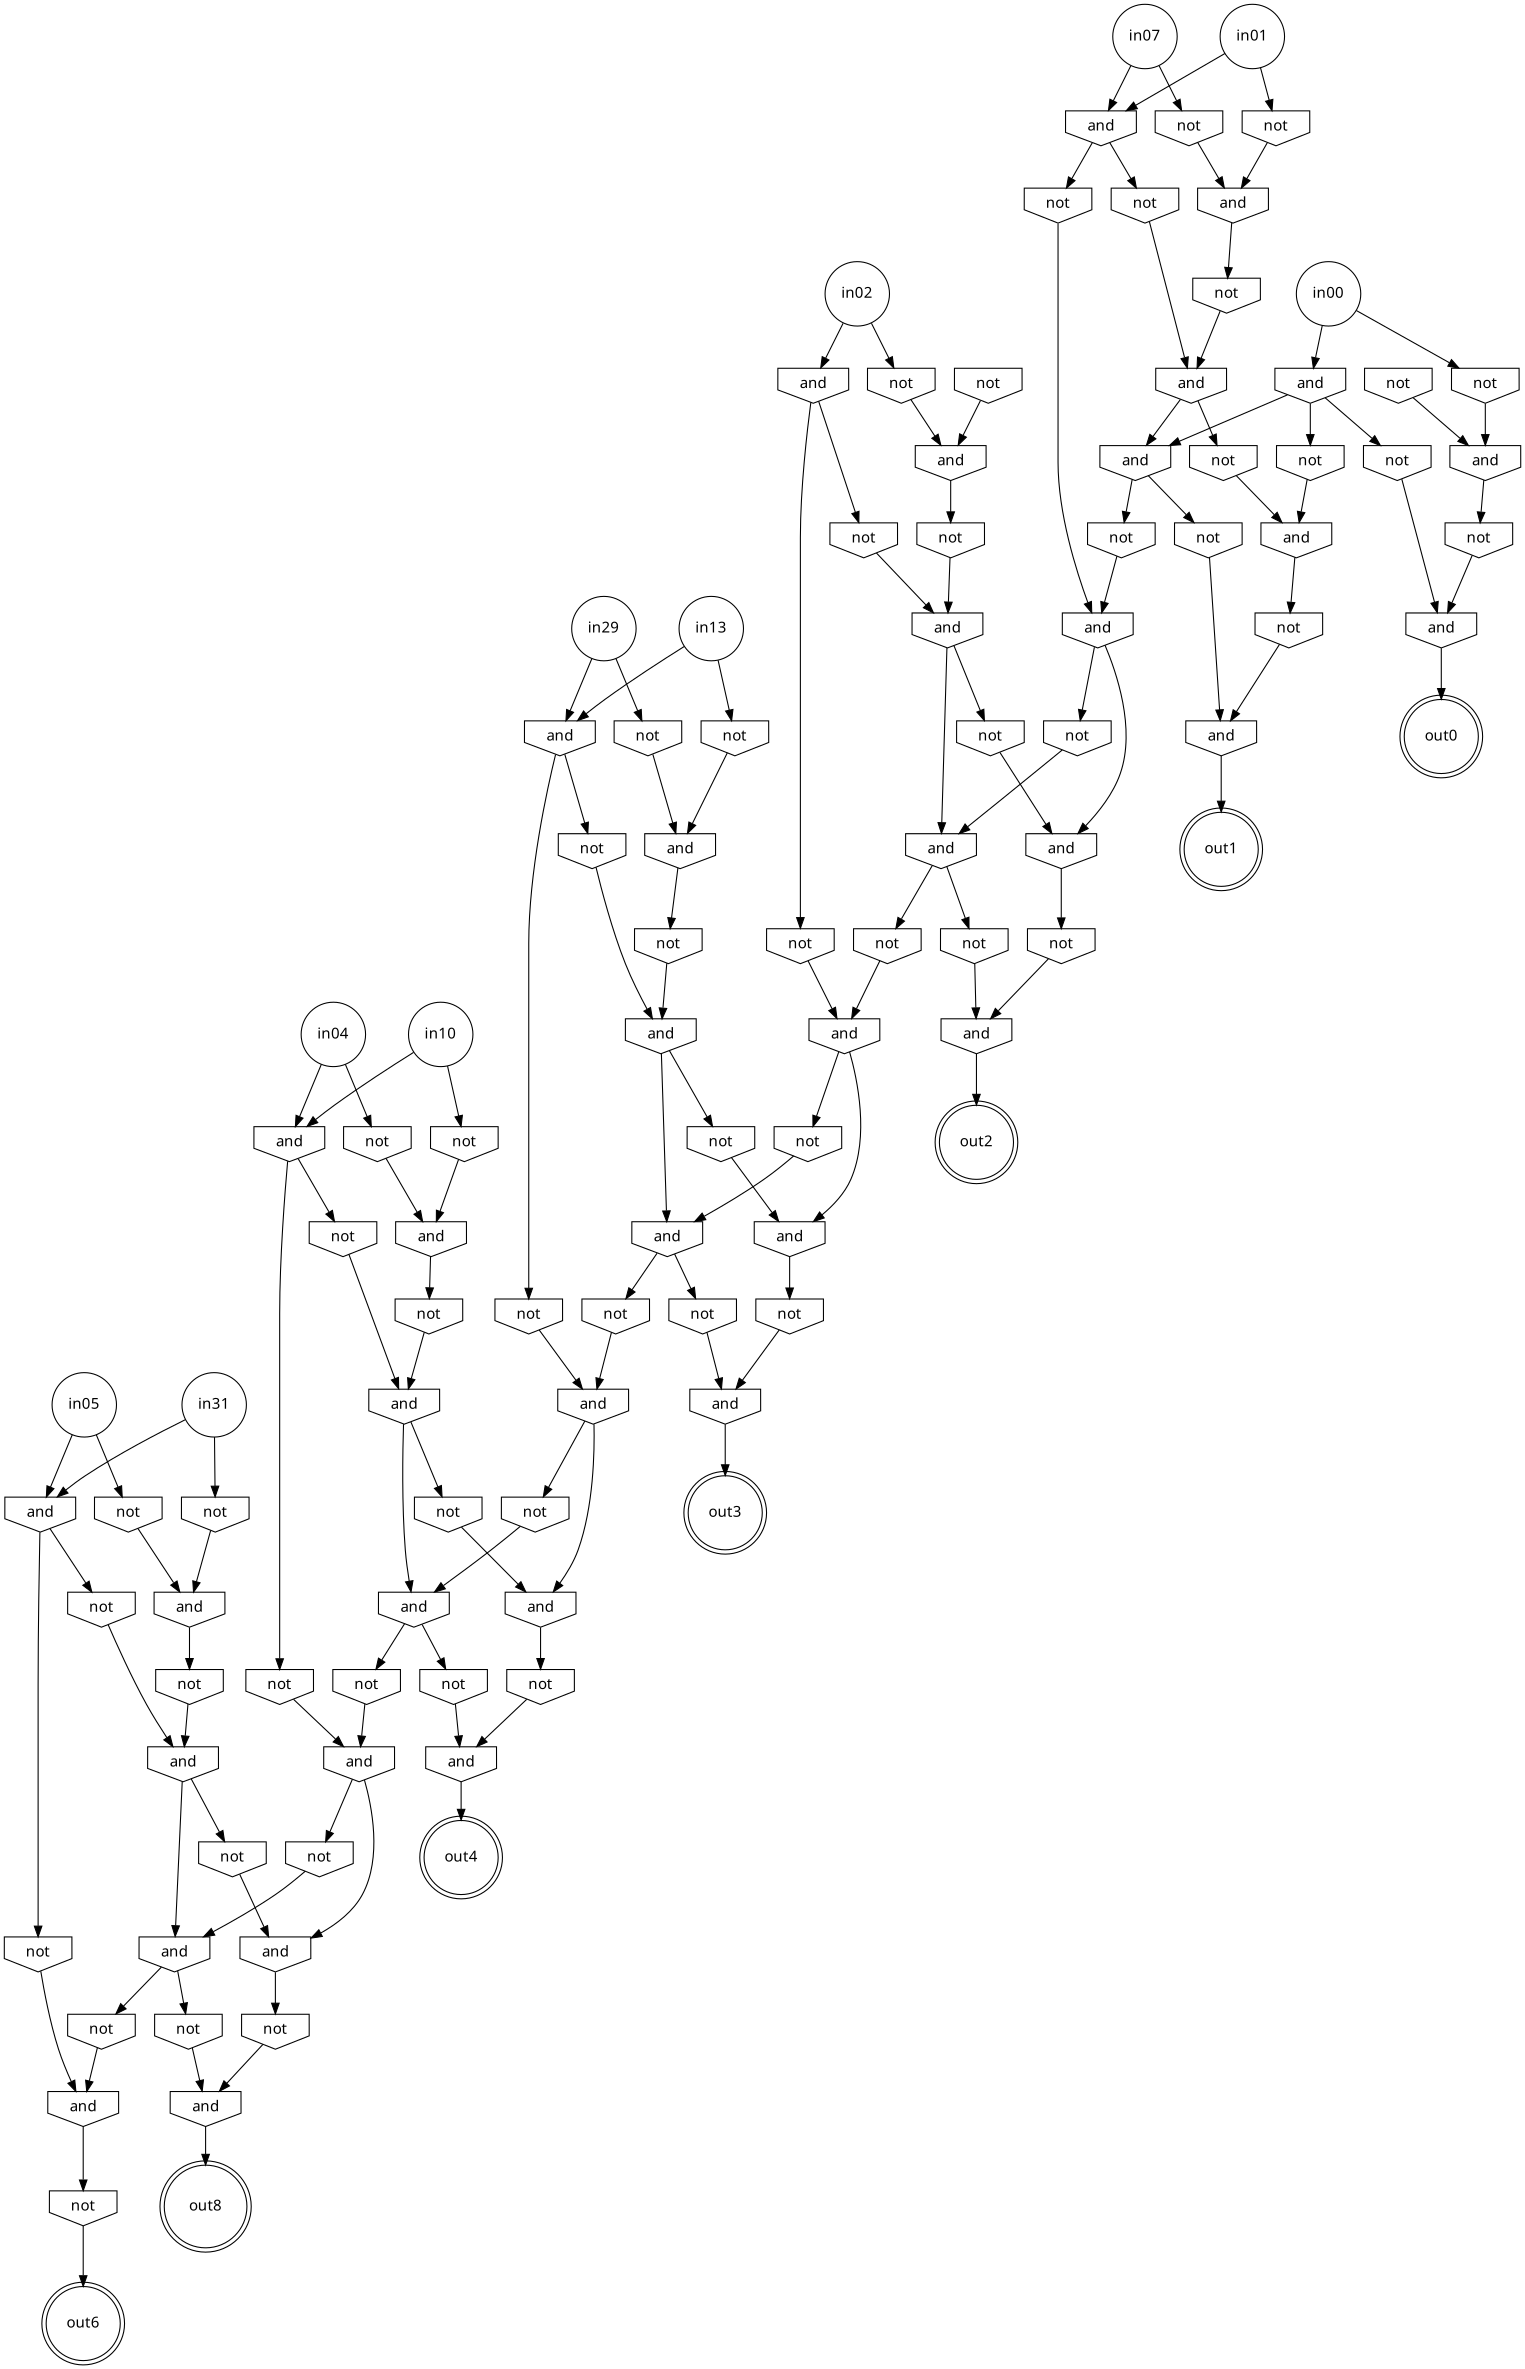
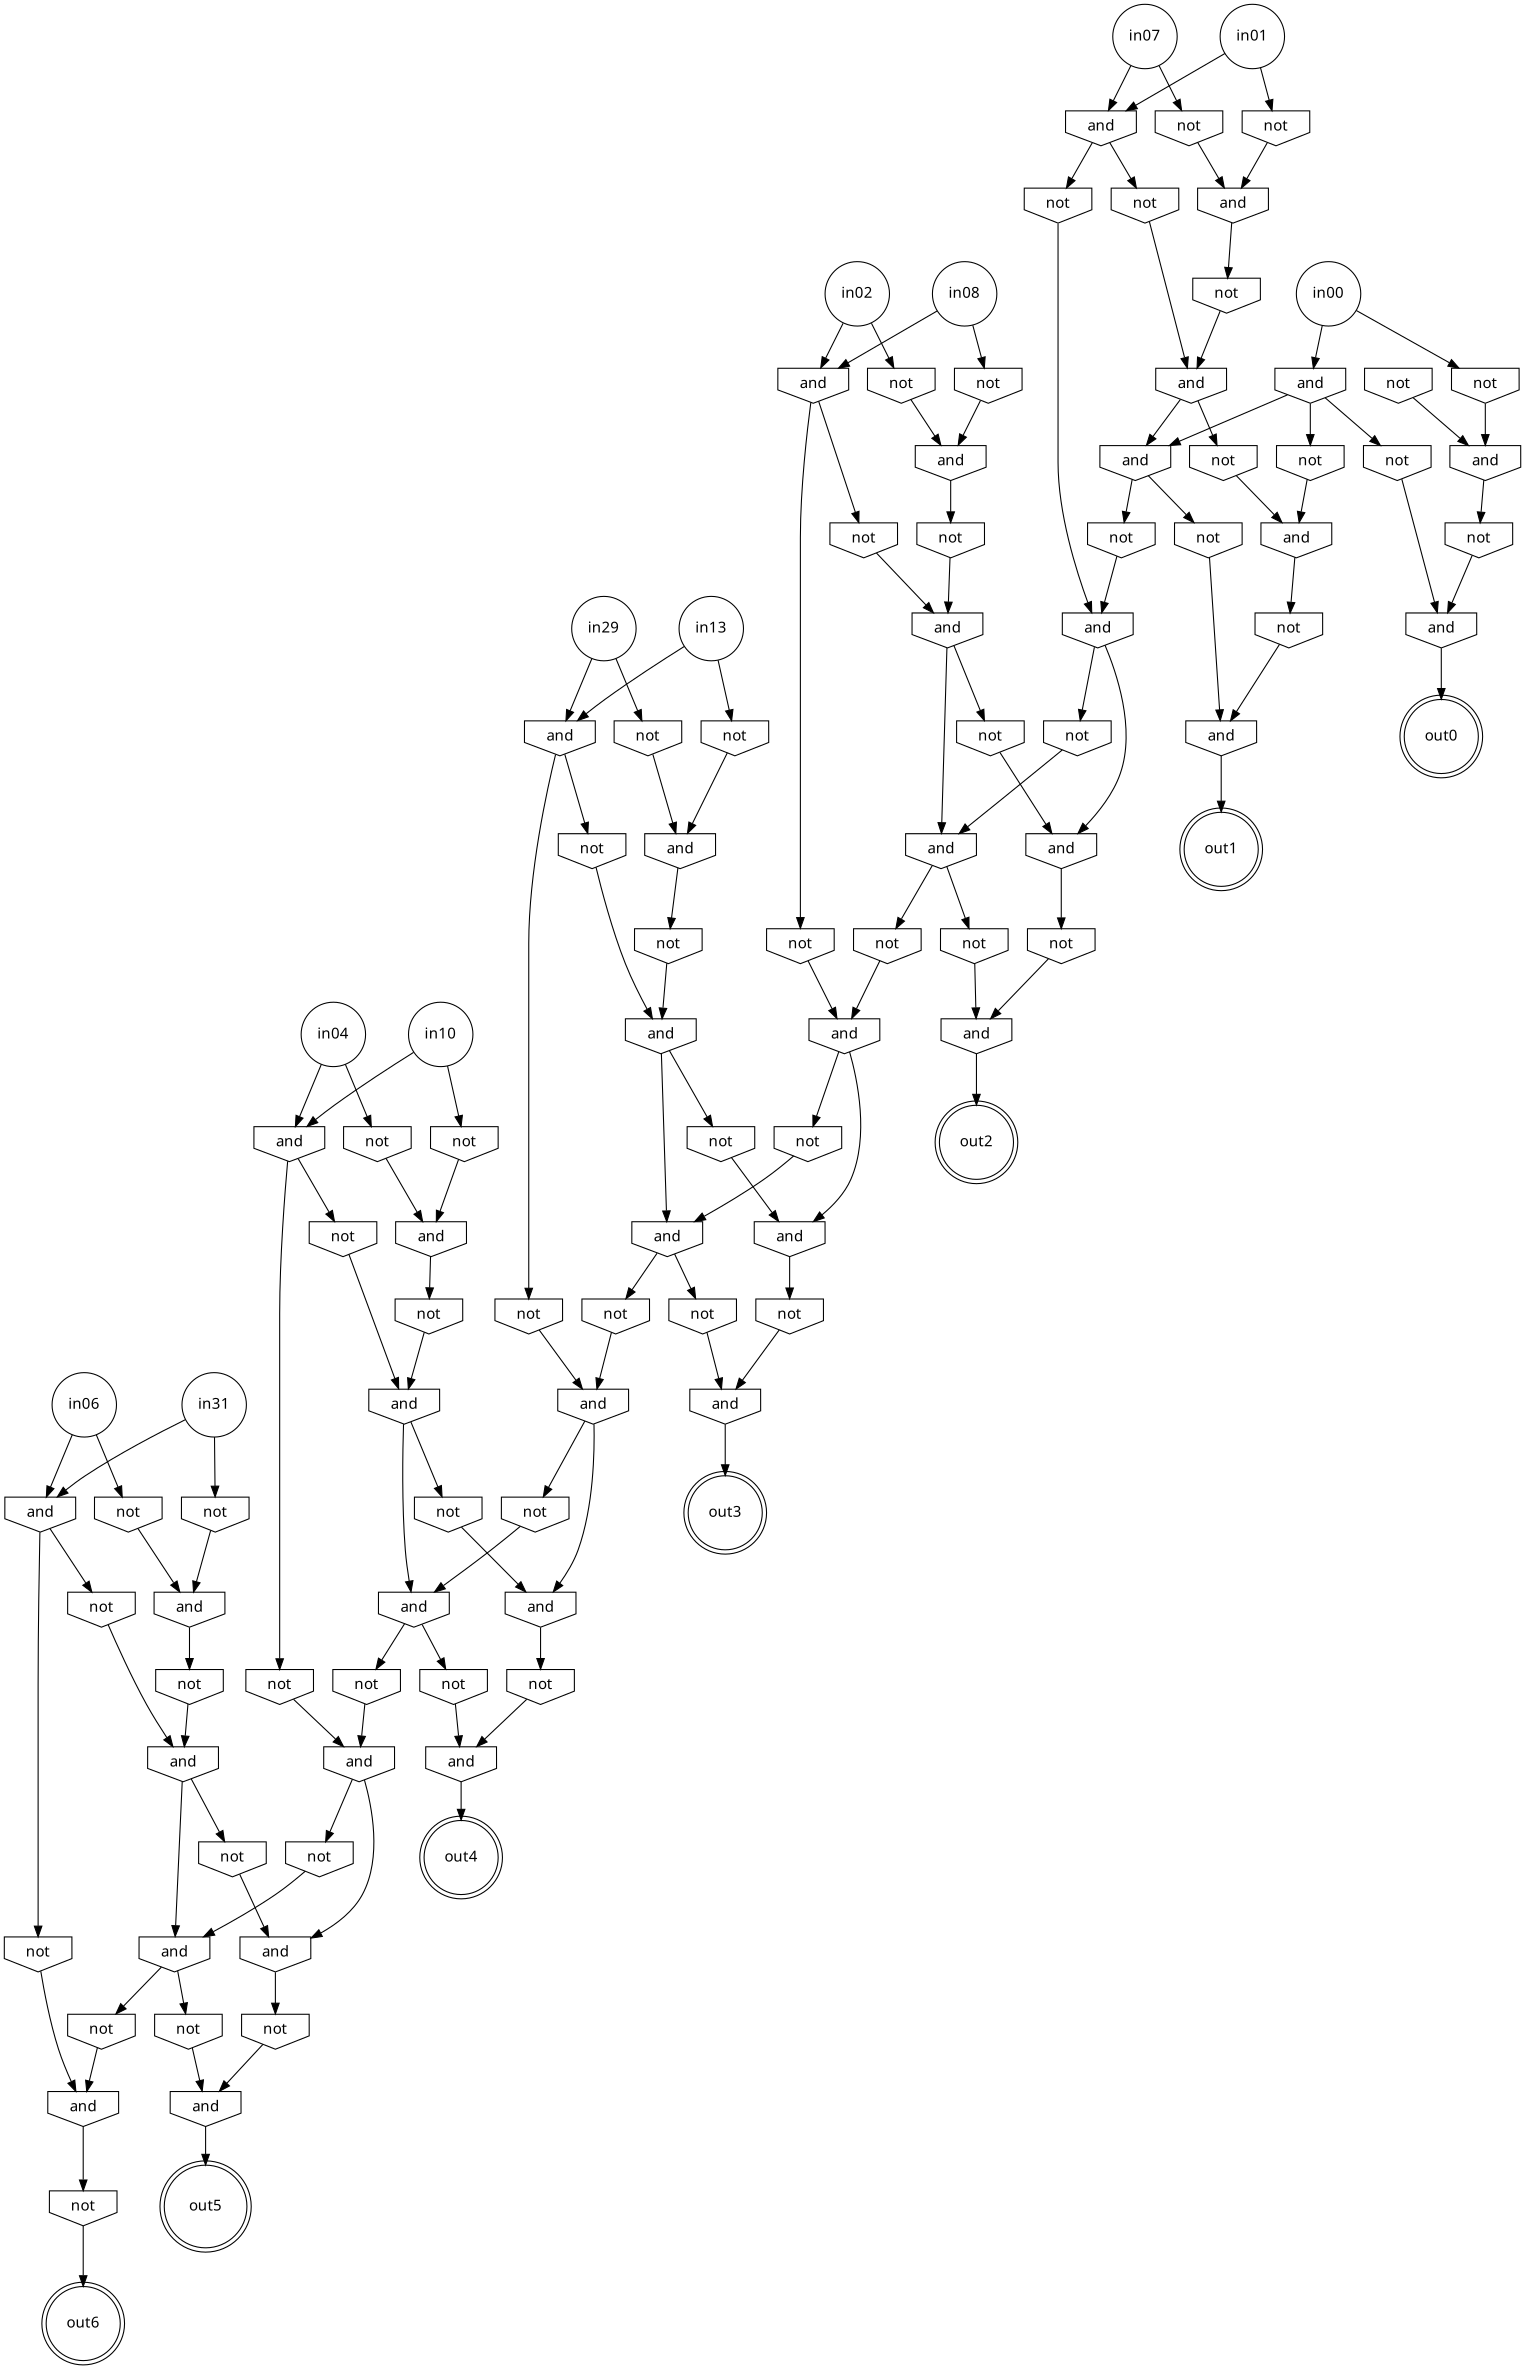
node "in08": added
node "in05": label "in05" -> "in06"
node "out8": label "out8" -> "out5"
